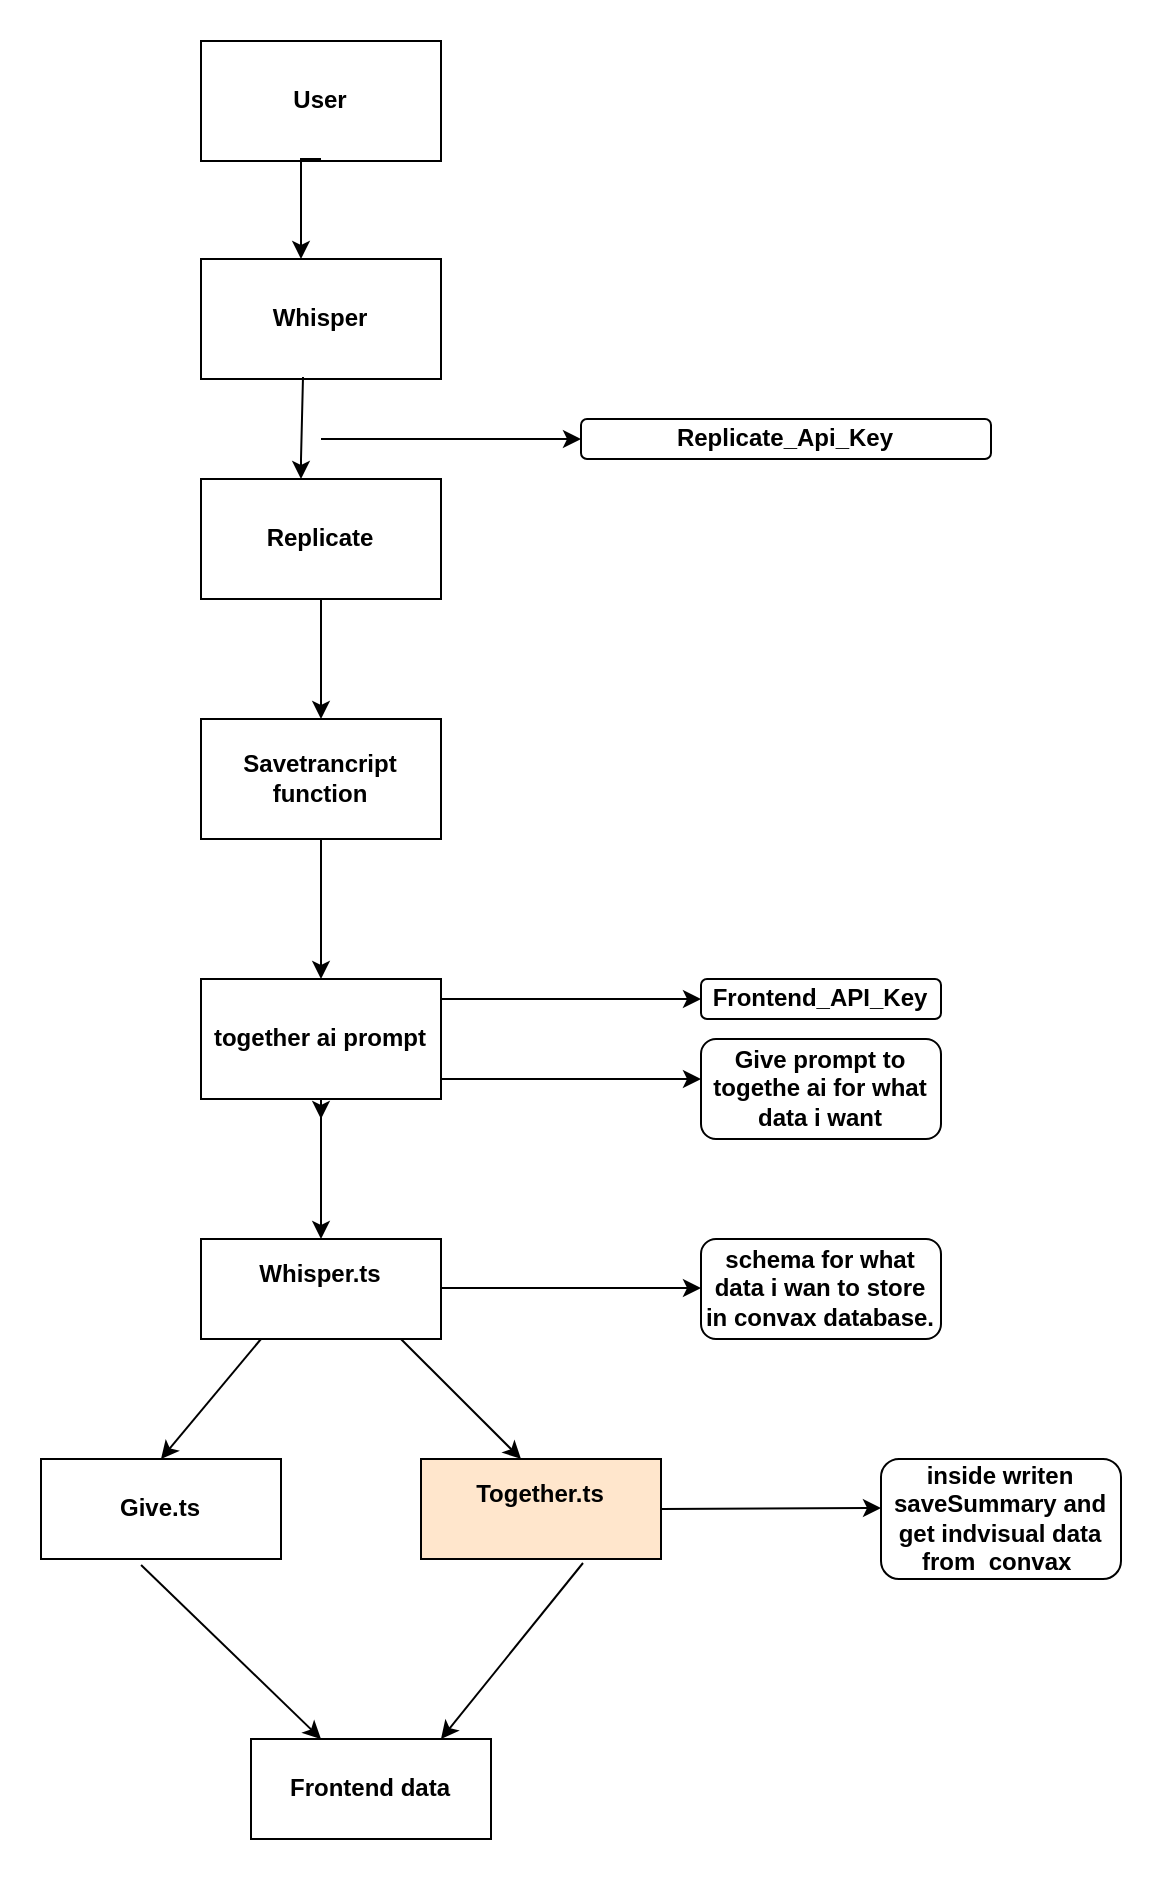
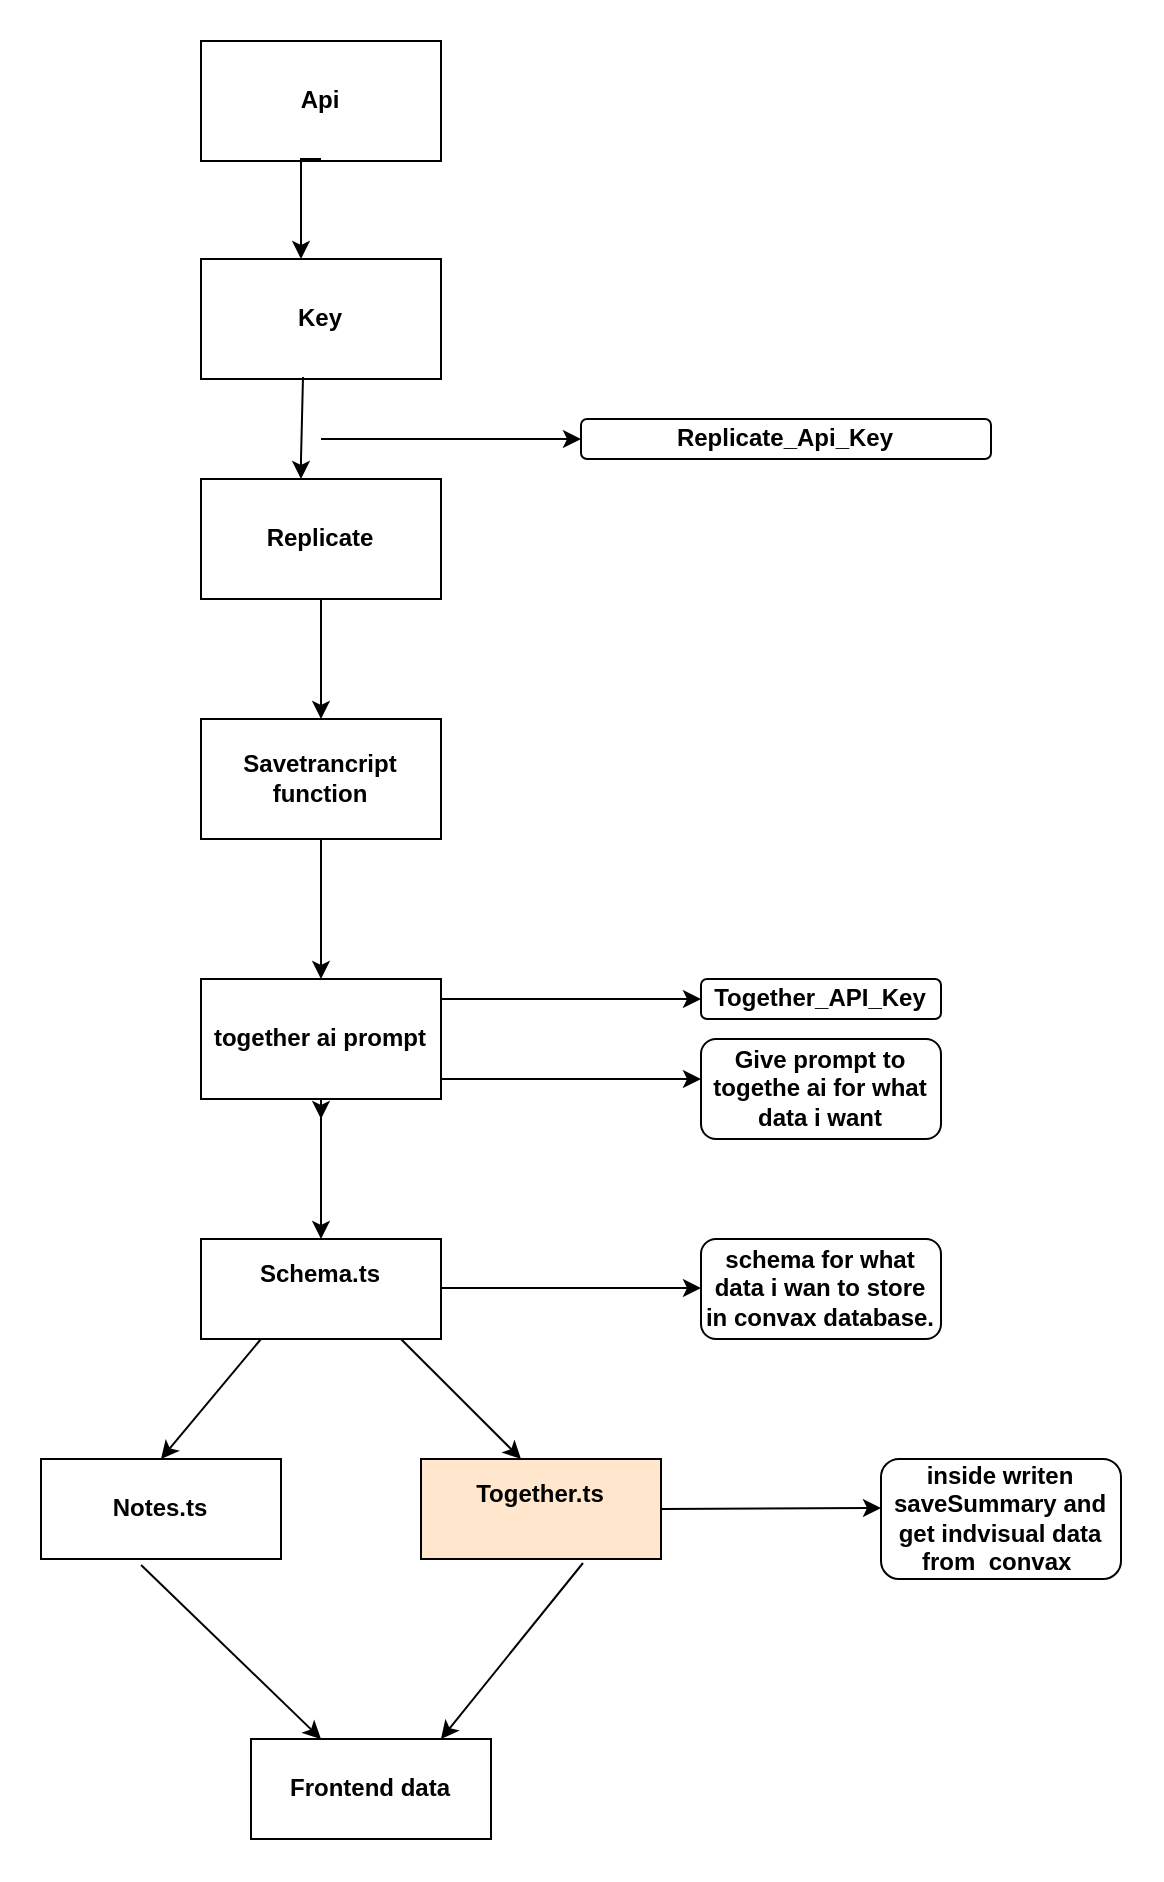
node "User": label "User" -> "Api"
node "Whisper": label "Whisper" -> "Key"
node "Frontend_API_Key": label "Frontend_API_Key" -> "Together_API_Key"
node "Whisper.ts": label "Whisper.ts" -> "Schema.ts"
node "Give.ts": label "Give.ts" -> "Notes.ts"
